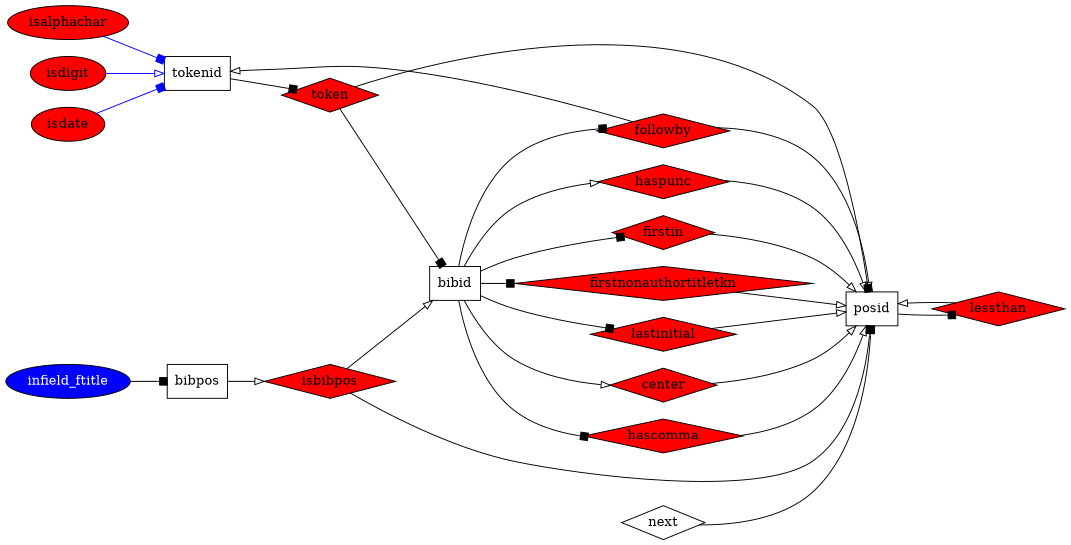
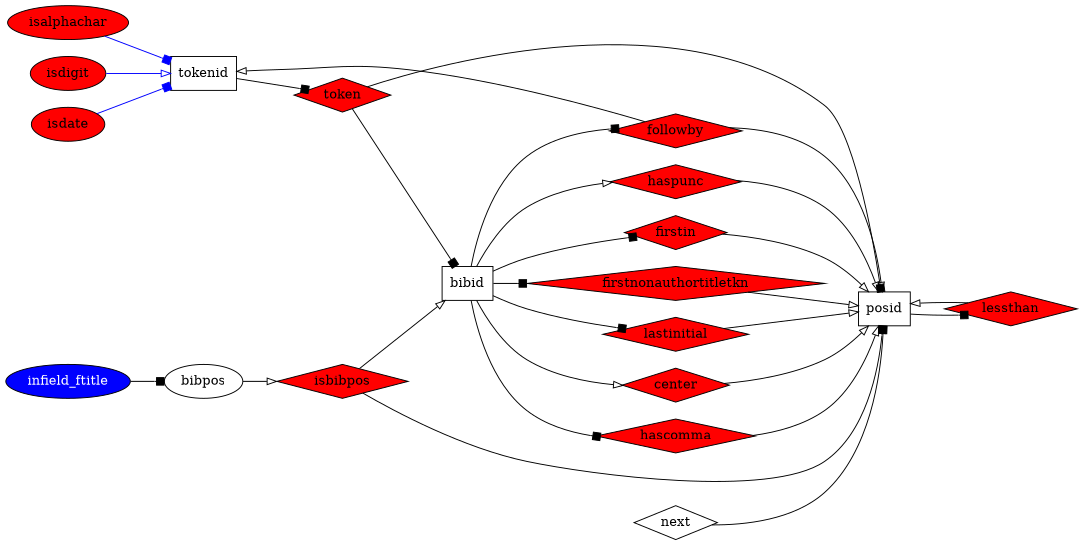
node "bibpos": shape box -> ellipse
